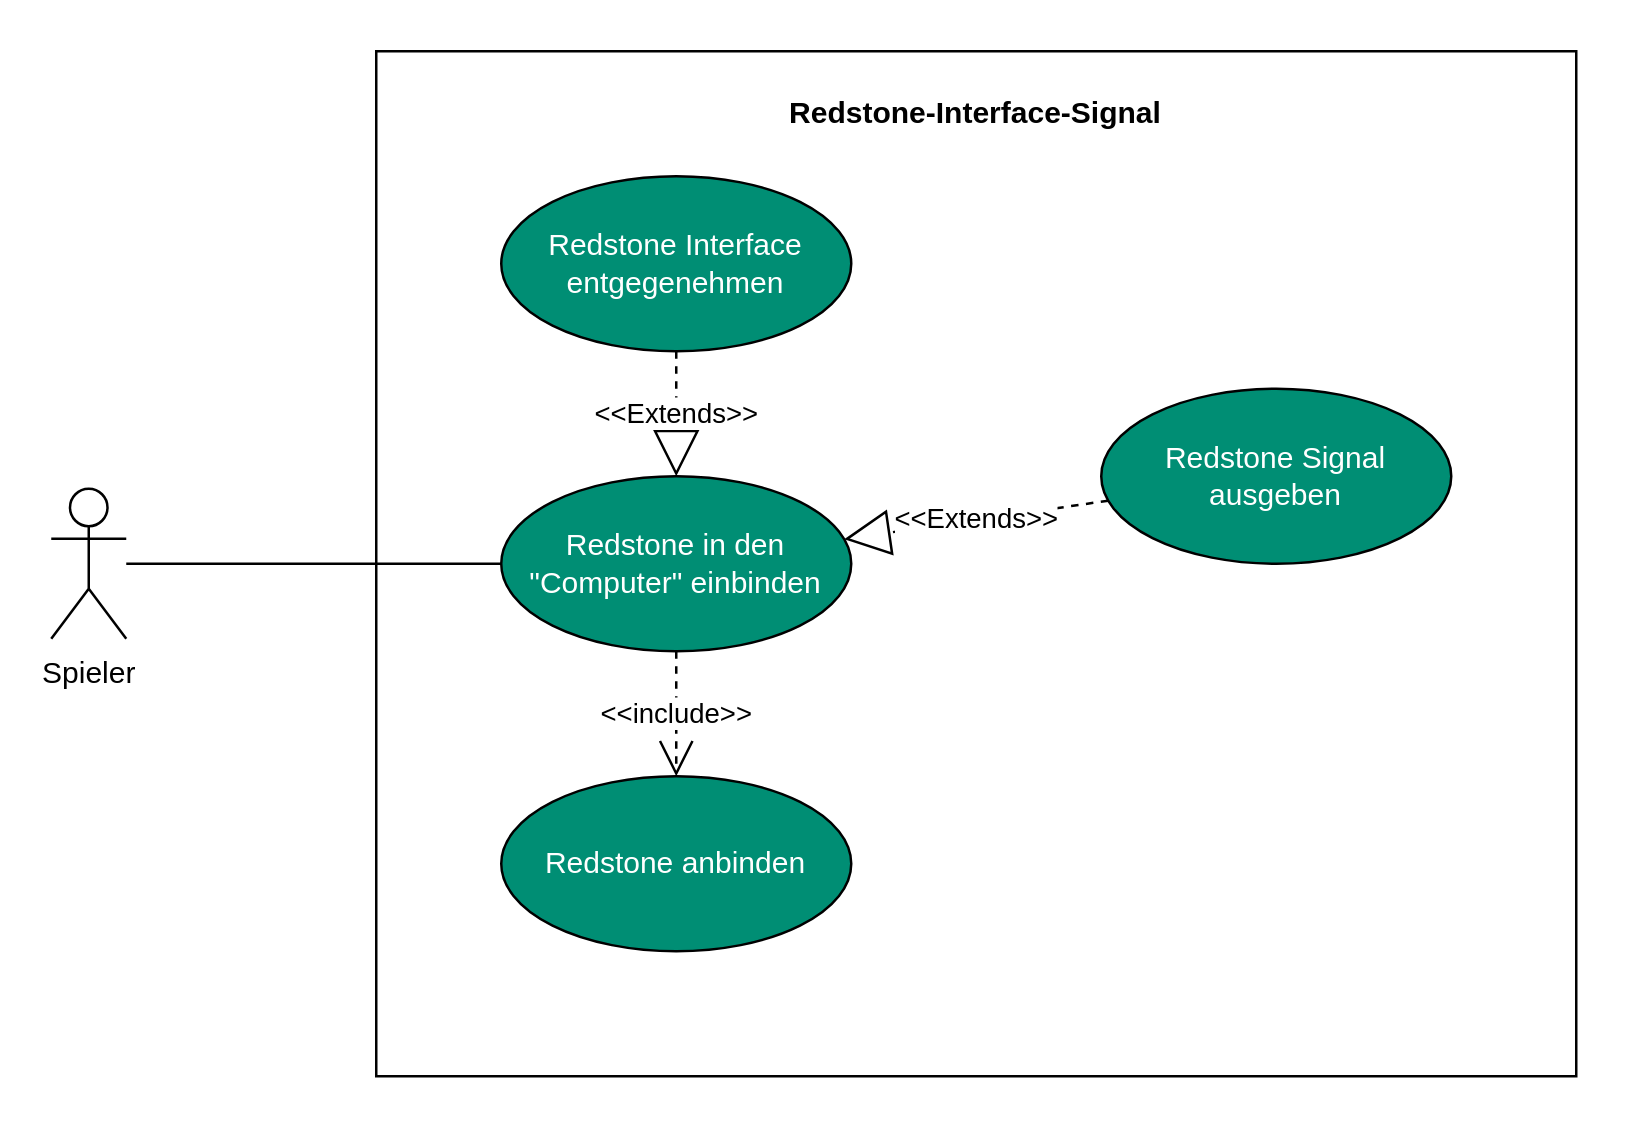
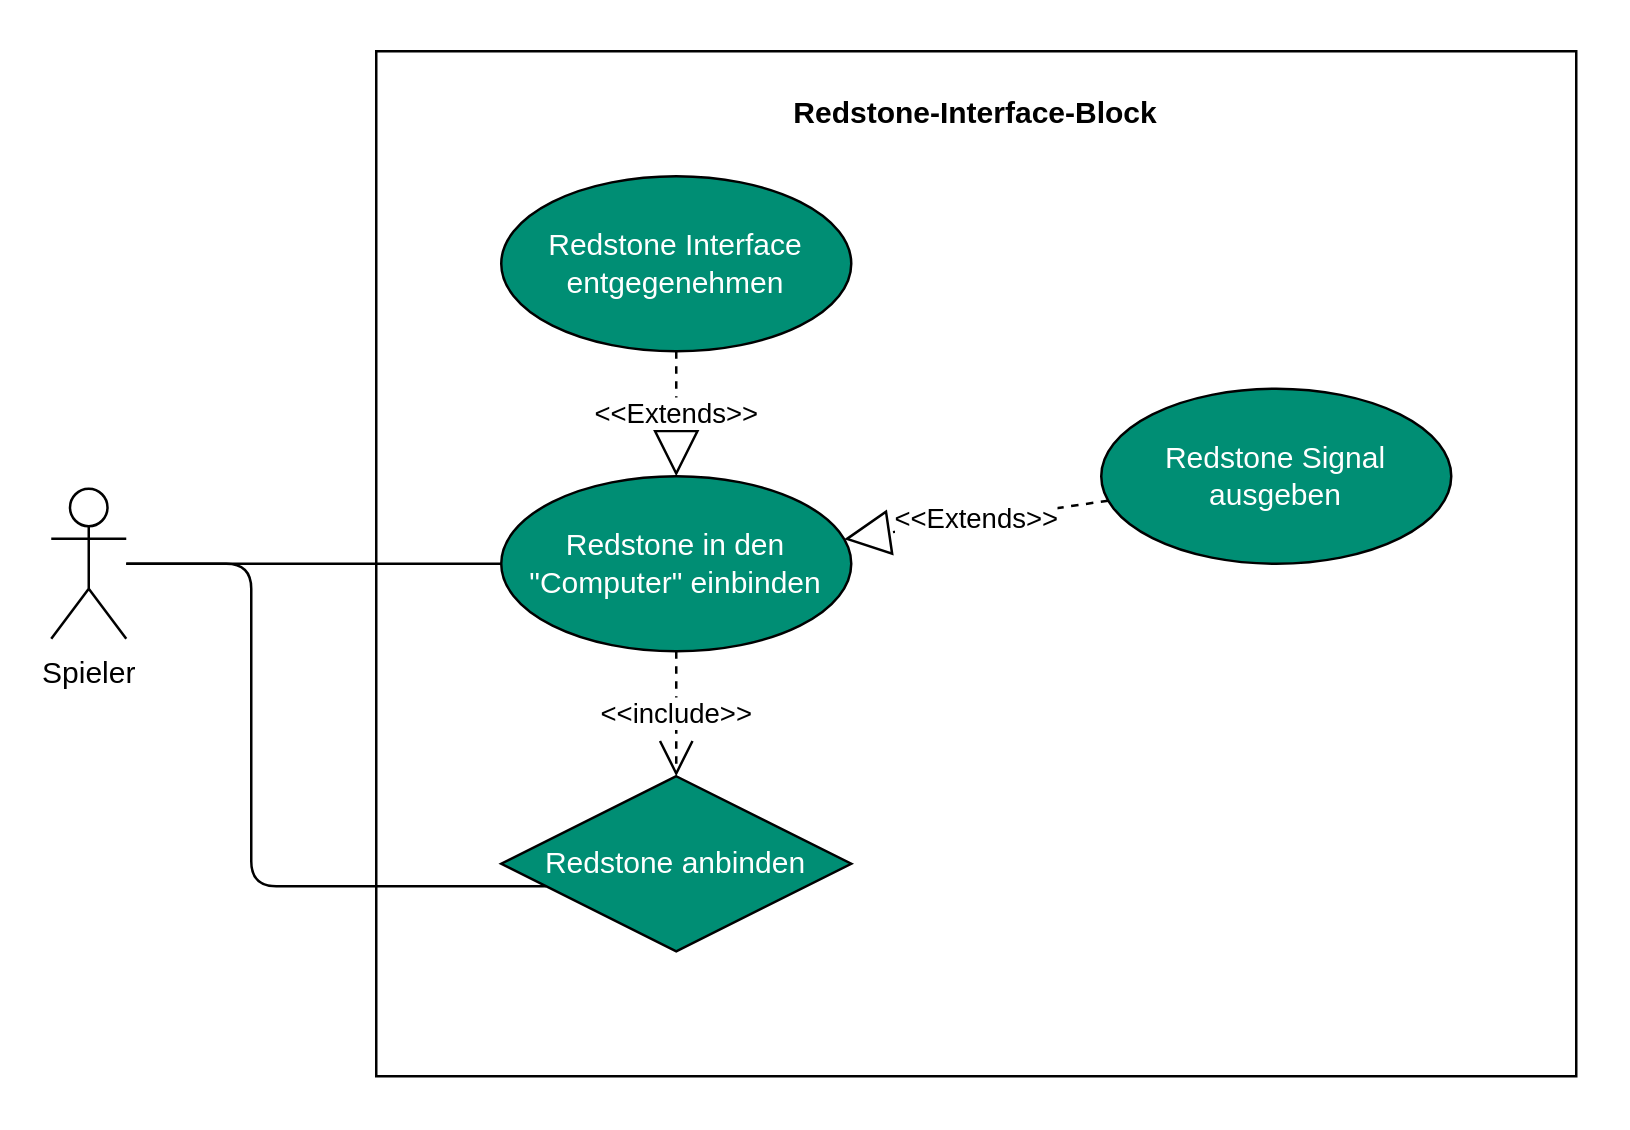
node "Redstone-Interface-Signal": label "Redstone-Interface-Signal" -> "Redstone-Interface-Block"
node "Redstone anbinden": shape ellipse -> diamond
edge "Spieler" -- "Redstone anbinden": added
